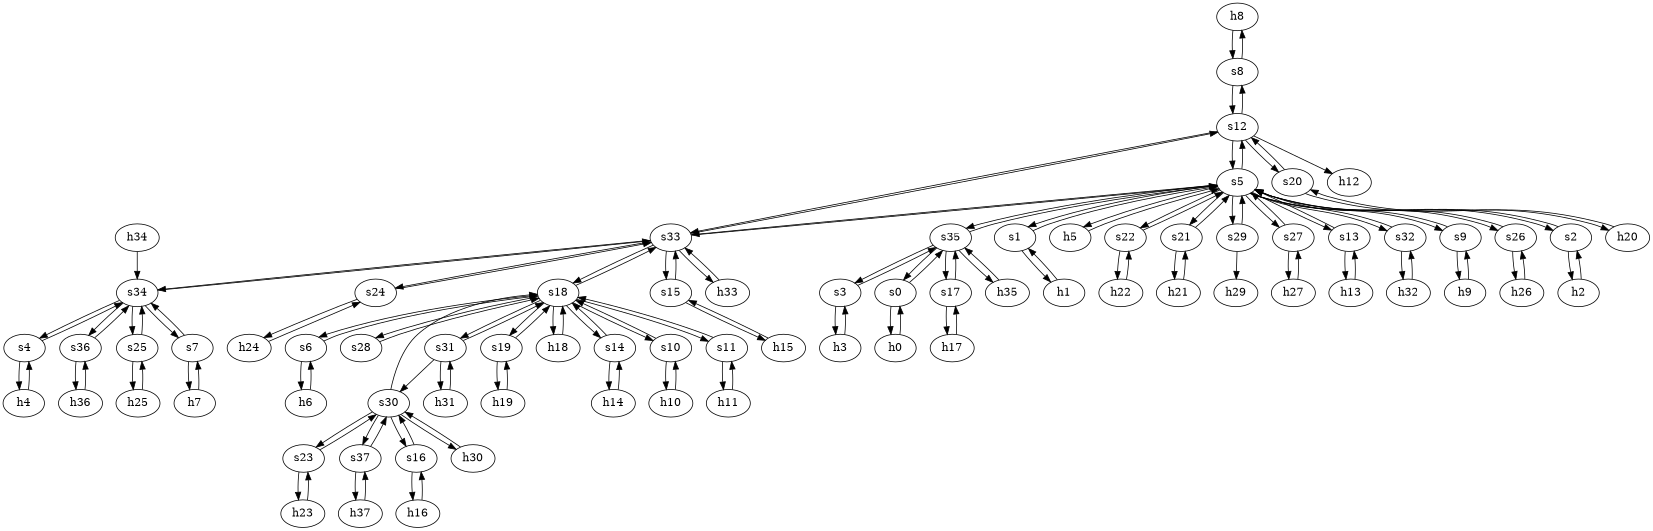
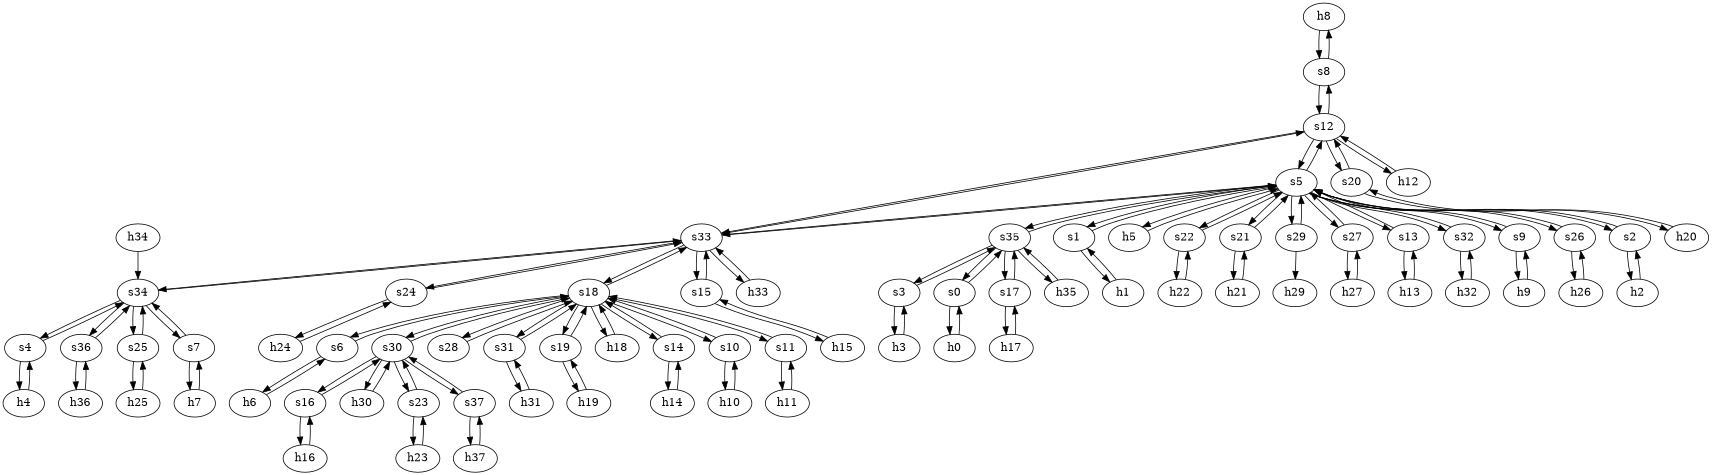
edge "h12" -> "s12": added
edge "s31" -> "s30": now "s18" -> "s30"
